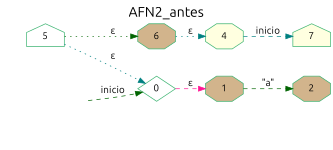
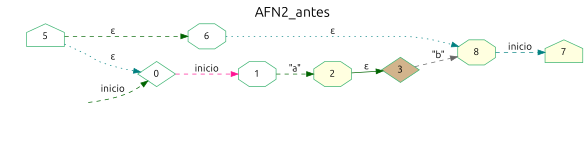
edge "5" -> "6": style dotted -> dashed
node "6": fillcolor tan -> white
node "4": label "4" -> "8"
node "3": added
edge "0" -> "1": label "ε" -> "inicio"
node "1": fillcolor tan -> white
node "2": fillcolor tan -> lightyellow
